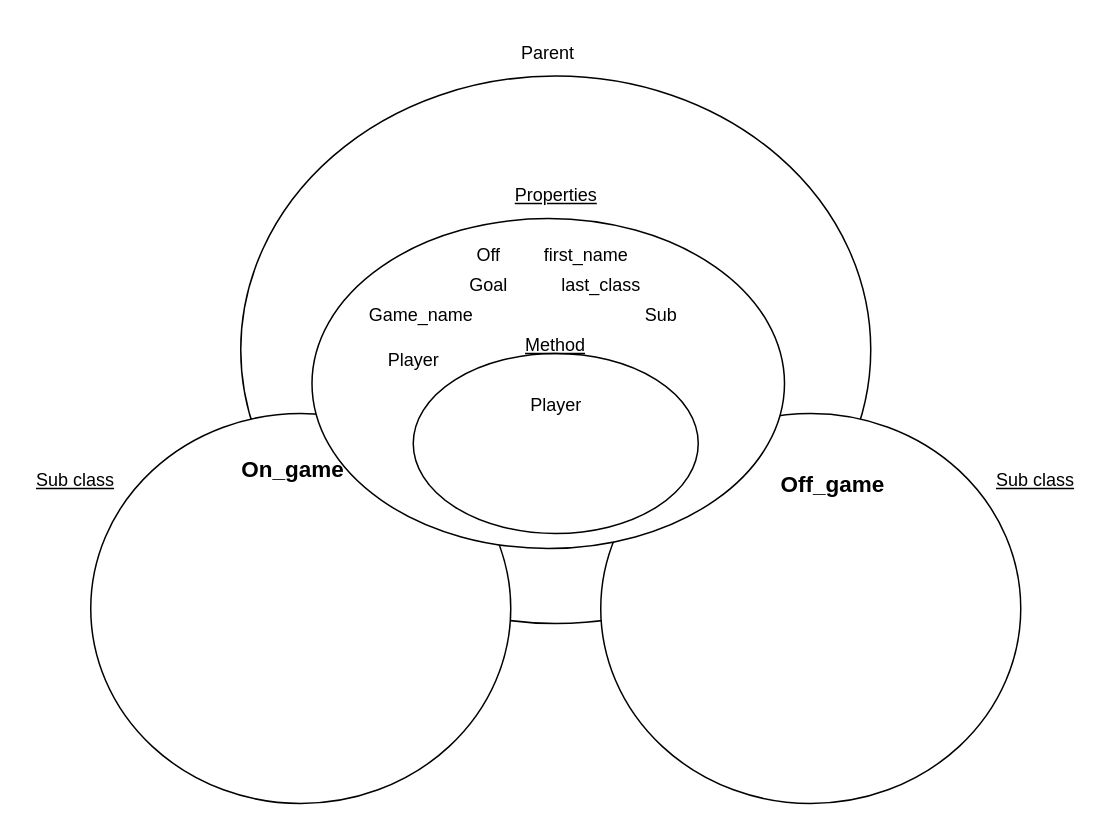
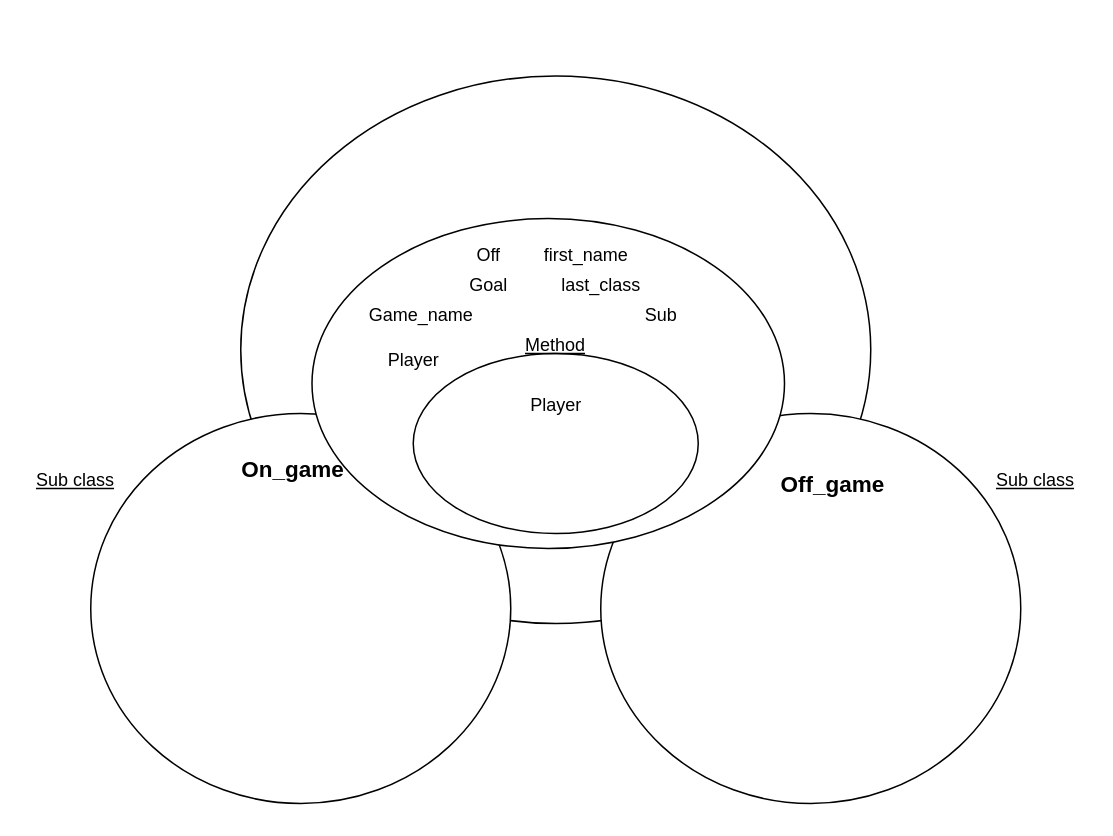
node "Parent": removed
node "Properties": removed
